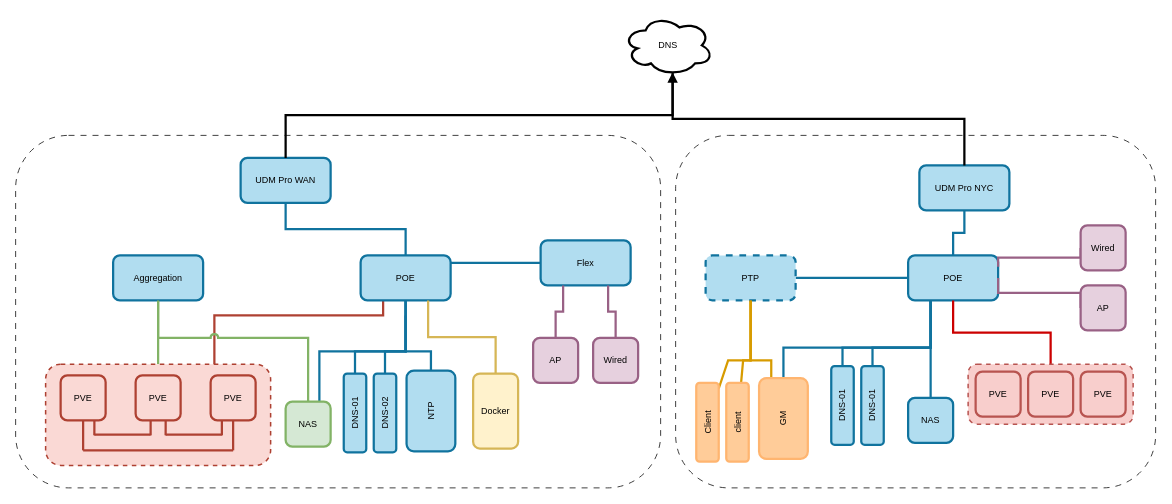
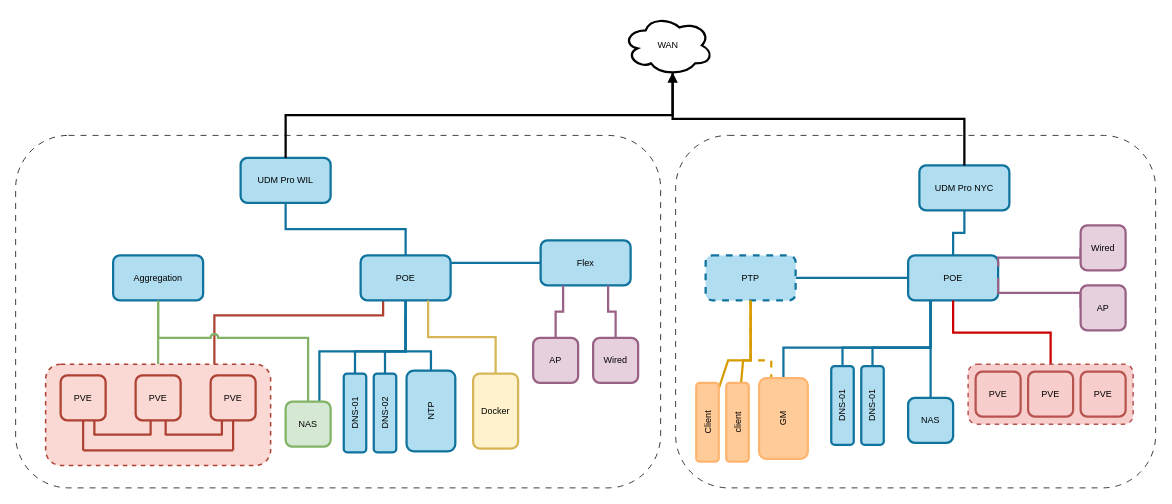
node "DNS": label "DNS" -> "WAN"
node "UDM Pro WAN": label "UDM Pro WAN" -> "UDM Pro WIL"
edge "PTP" -- "GM": style solid -> dashed
